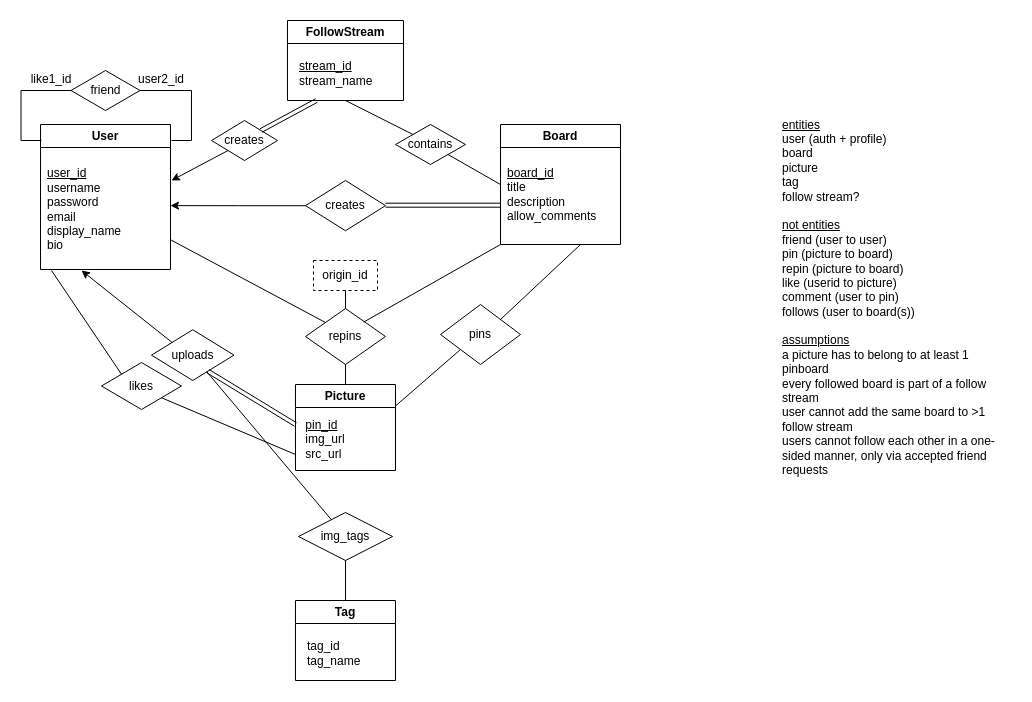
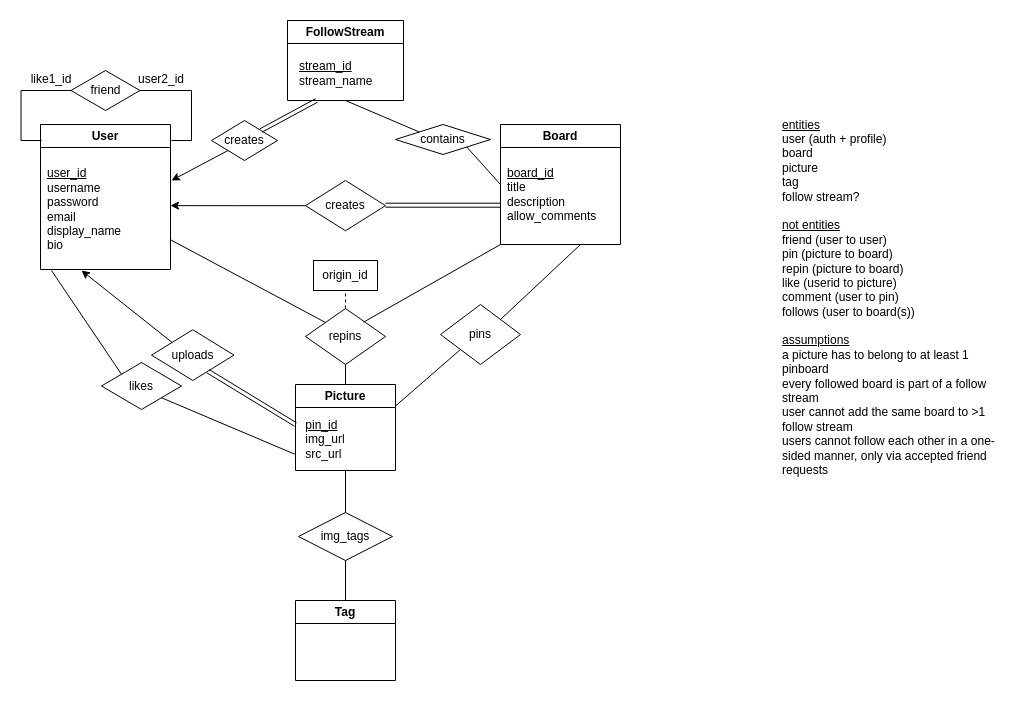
node "contains": size 70x40 -> 95x30
node "origin_id": style dashed -> solid
edge "origin_id" -- "repins": style solid -> dashed
edge "uploads" -- "img_tags": now "Picture" -- "img_tags"
node "tag_id tag_name": removed
